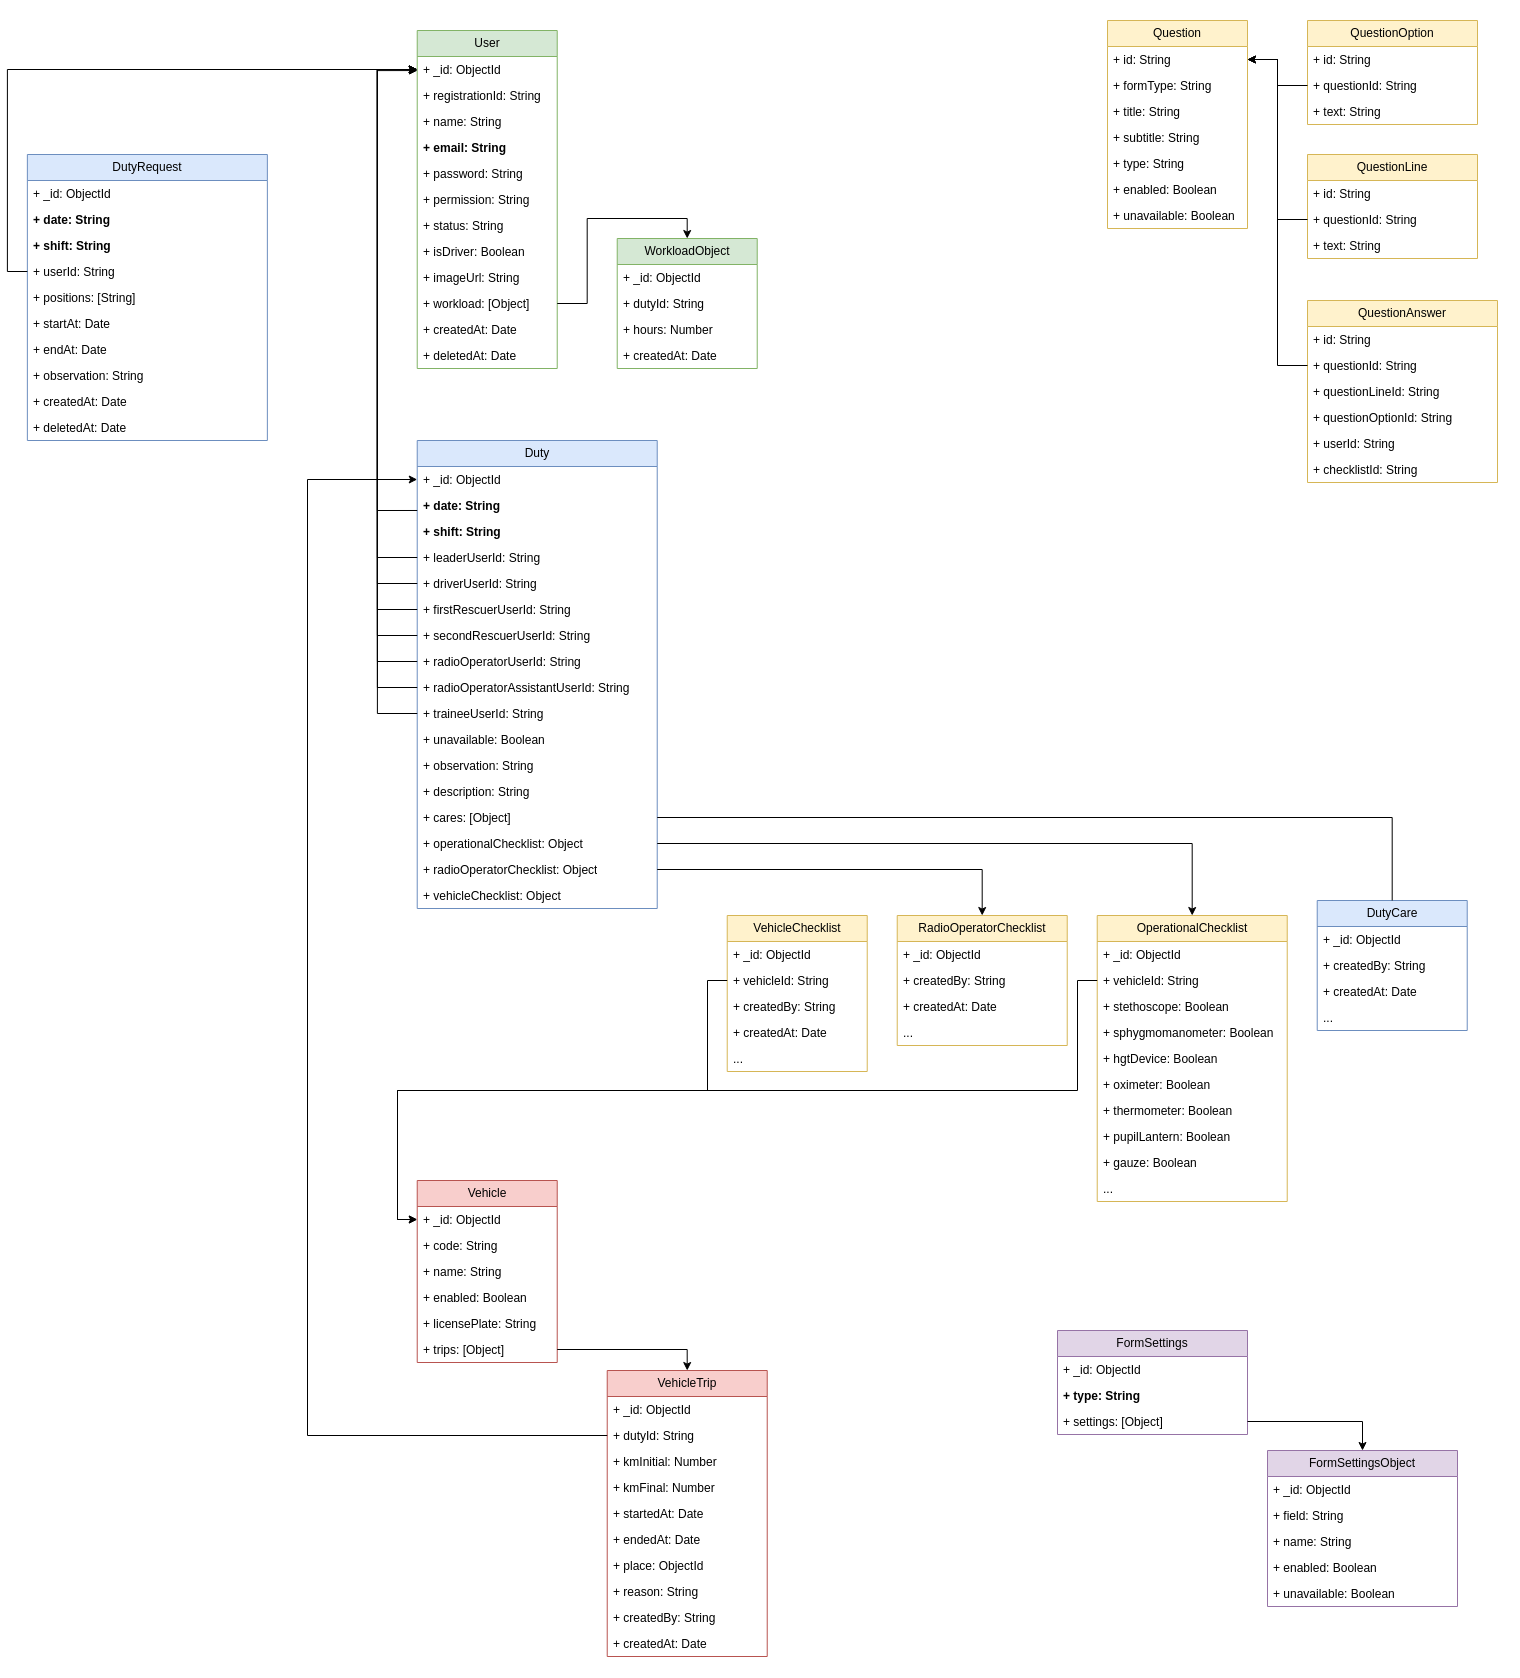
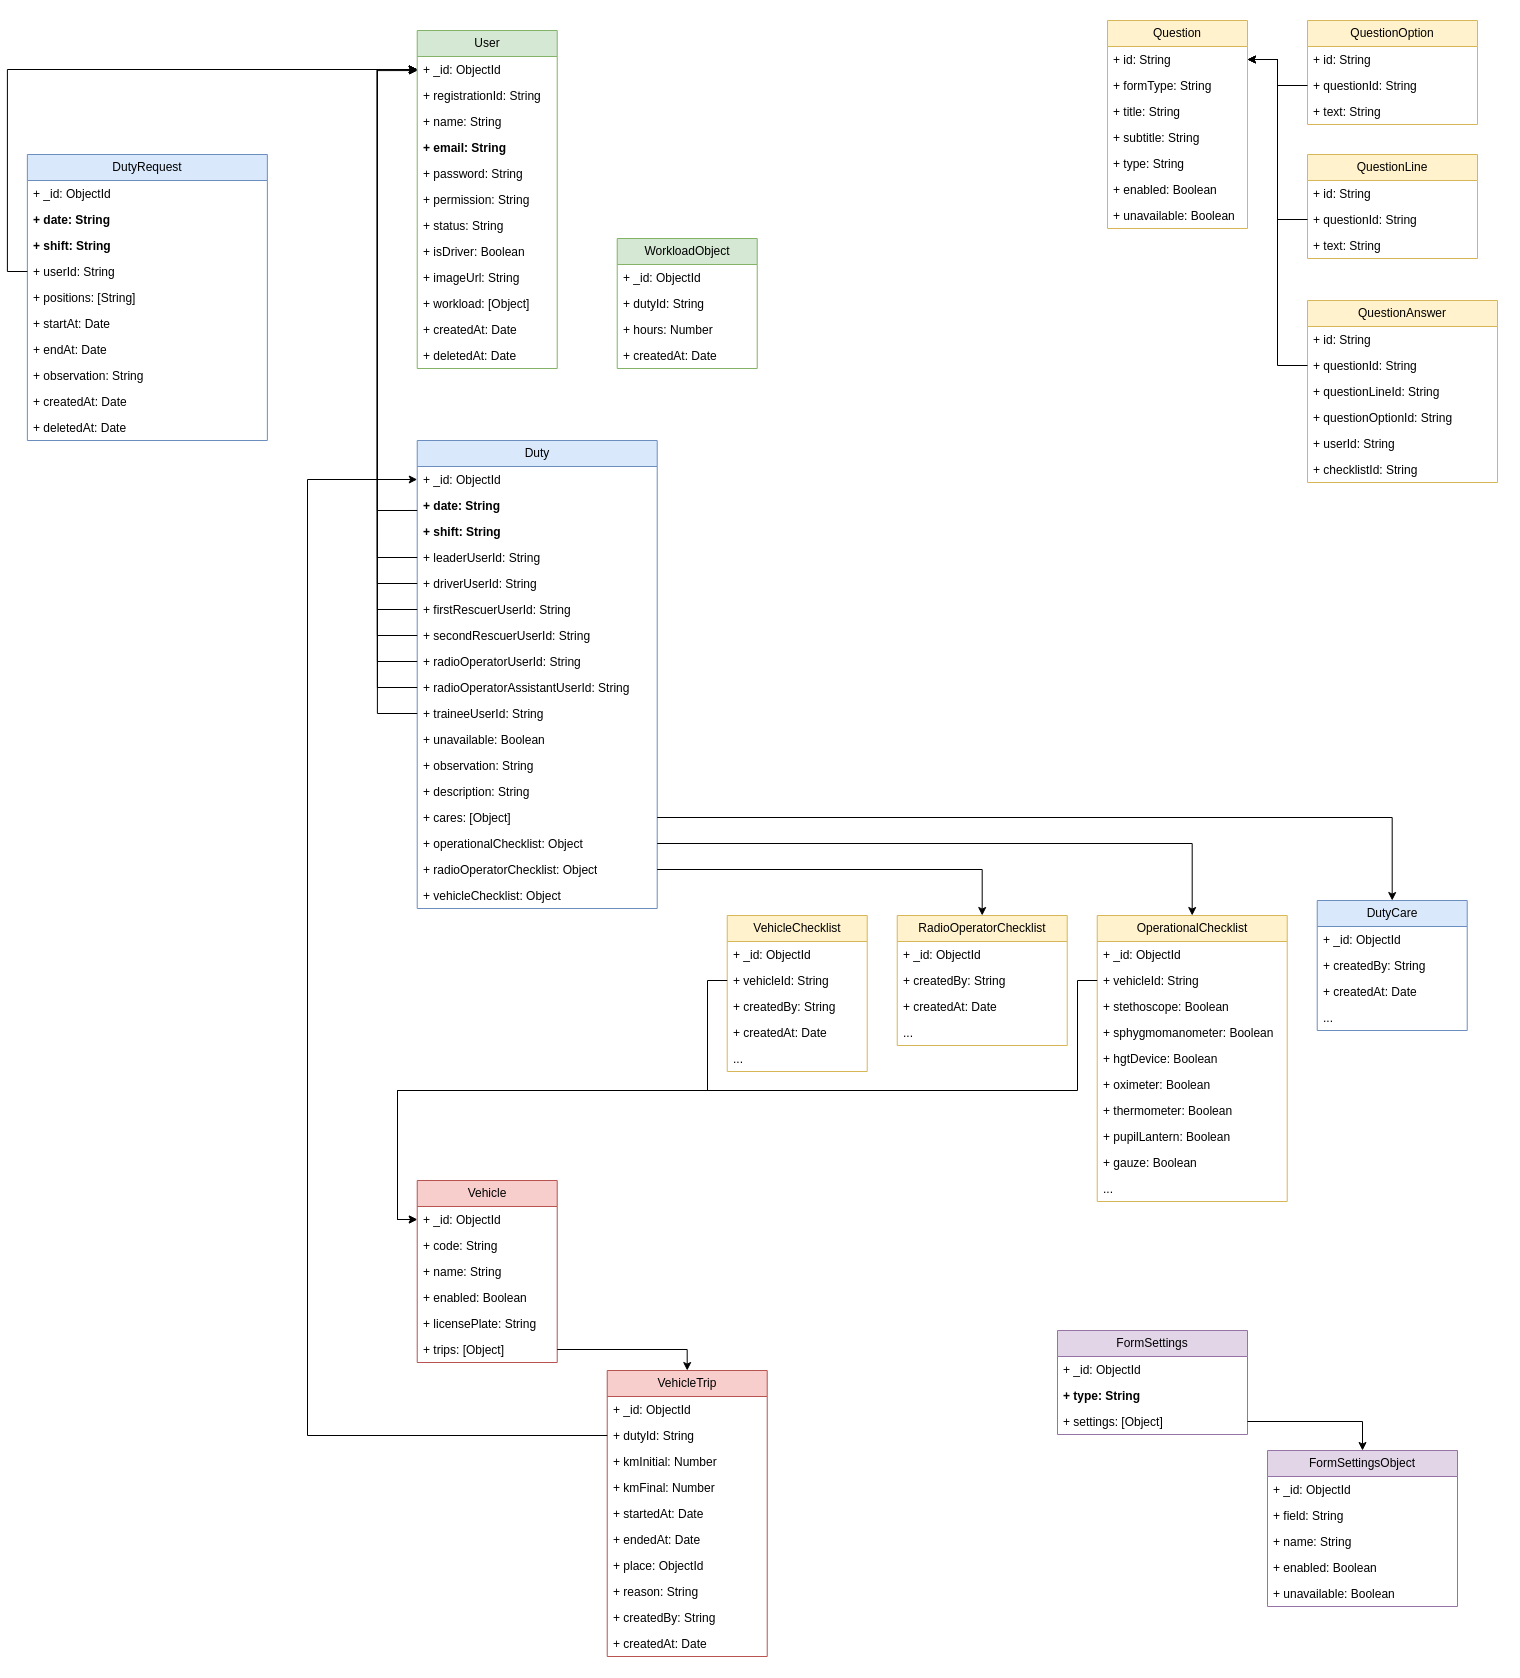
edge "+ workload: [Object]" -> "WorkloadObject": removed
edge "+ cares: [Object]" -- "DutyCare": arrowhead none -> classic
